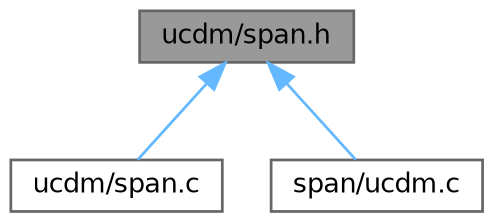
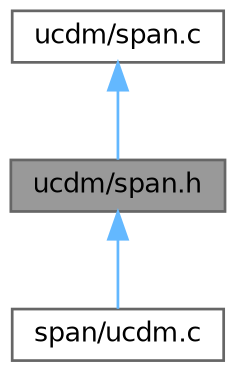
edge "ucdm/span.c" -> "ucdm/span.h": reversed
